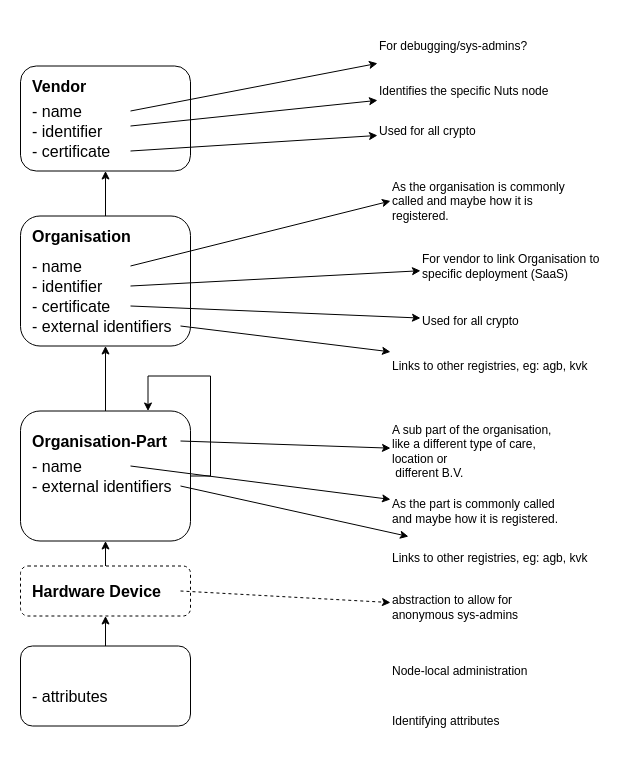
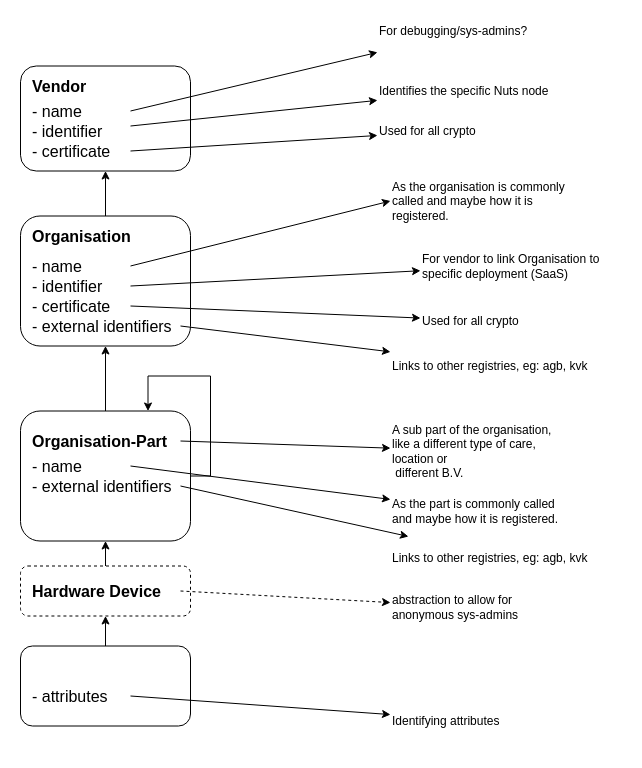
node "For debugging/sys-admins?": moved (468, 46) -> (468, 31)
node "Node-local administration": removed
edge "- attributes" -> "Identifying attributes": added
